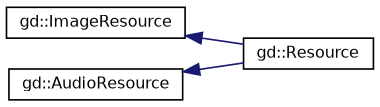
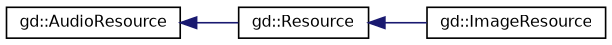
edge "gd::Resource" -> "gd::ImageResource": reversed
